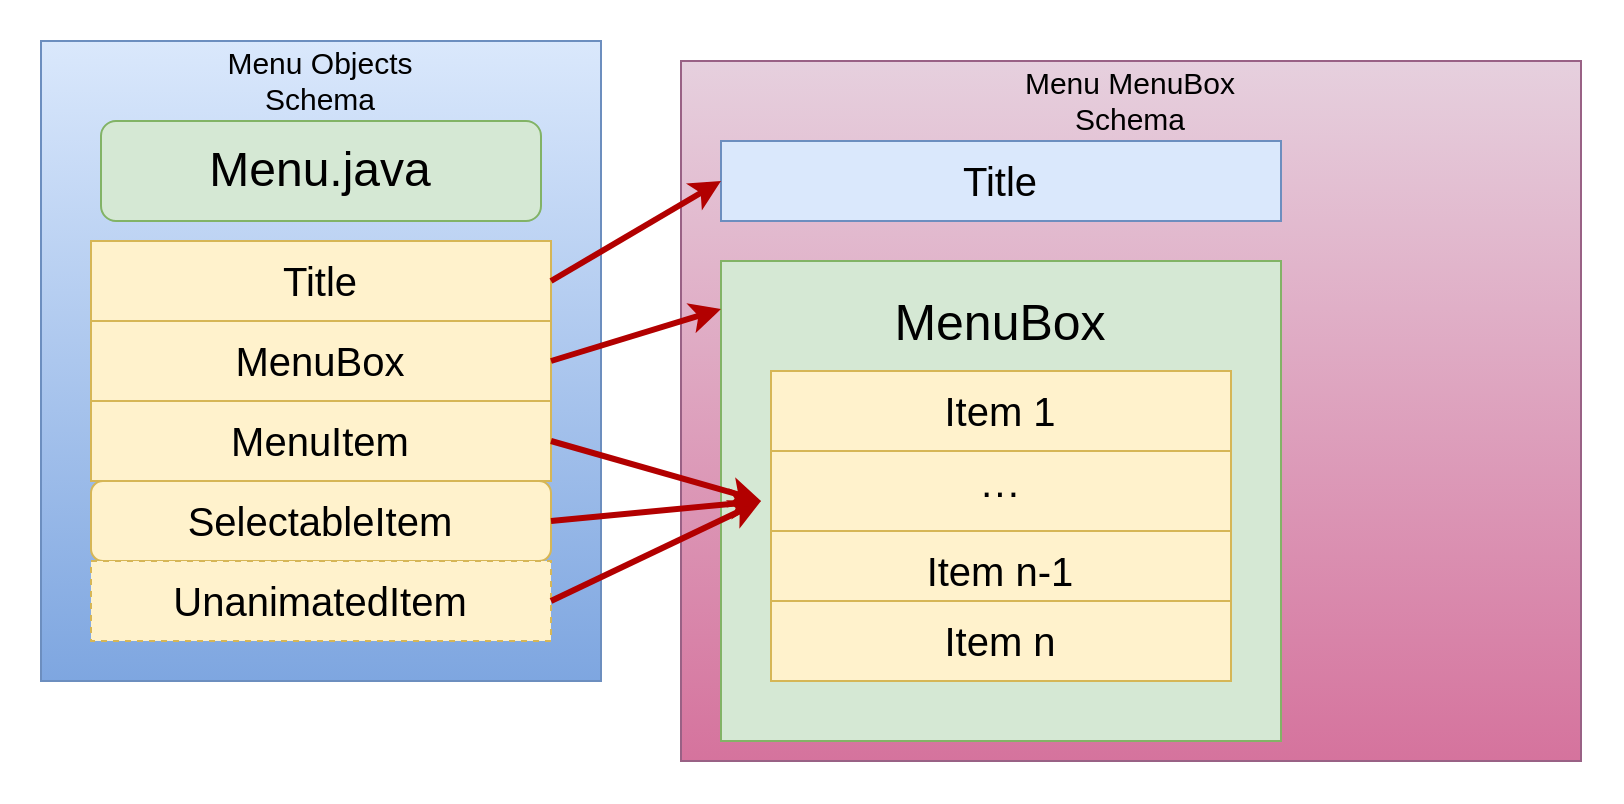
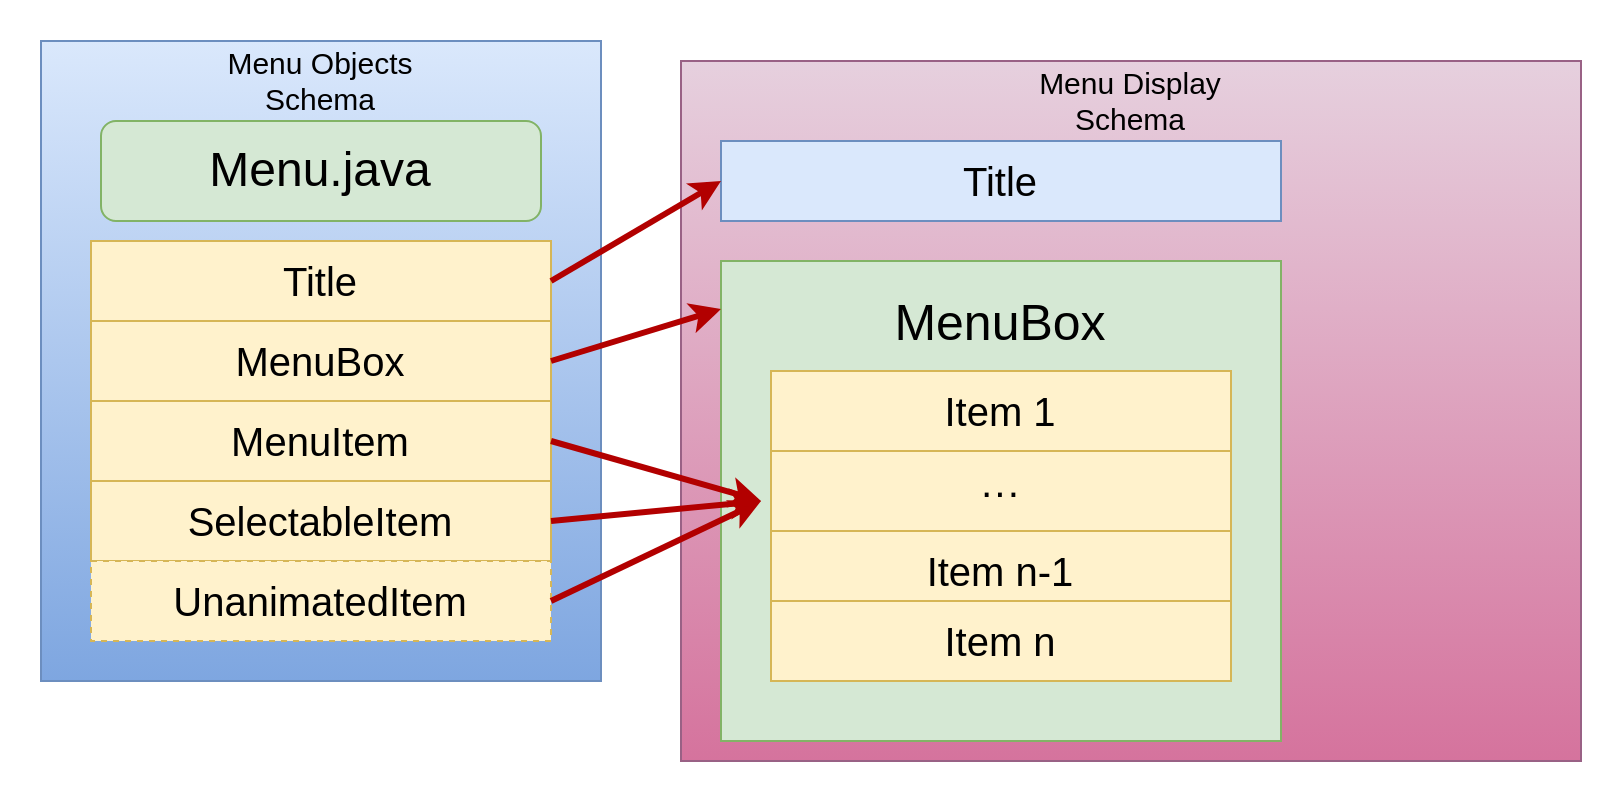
node "Menu MenuBox Schema": label "Menu MenuBox Schema" -> "Menu Display Schema"
node "SelectableItem": shape rounded rectangle -> rectangle
